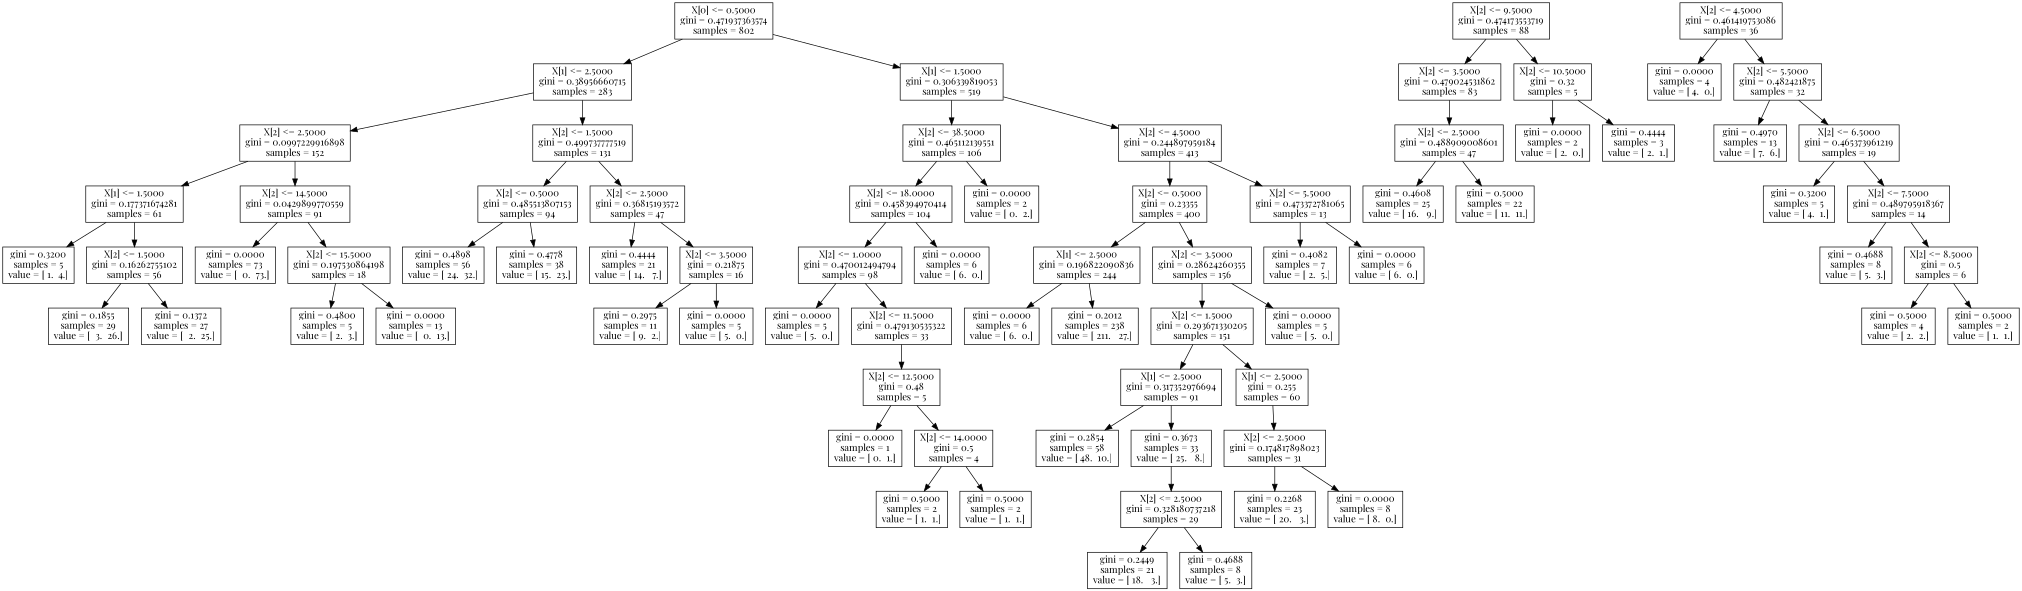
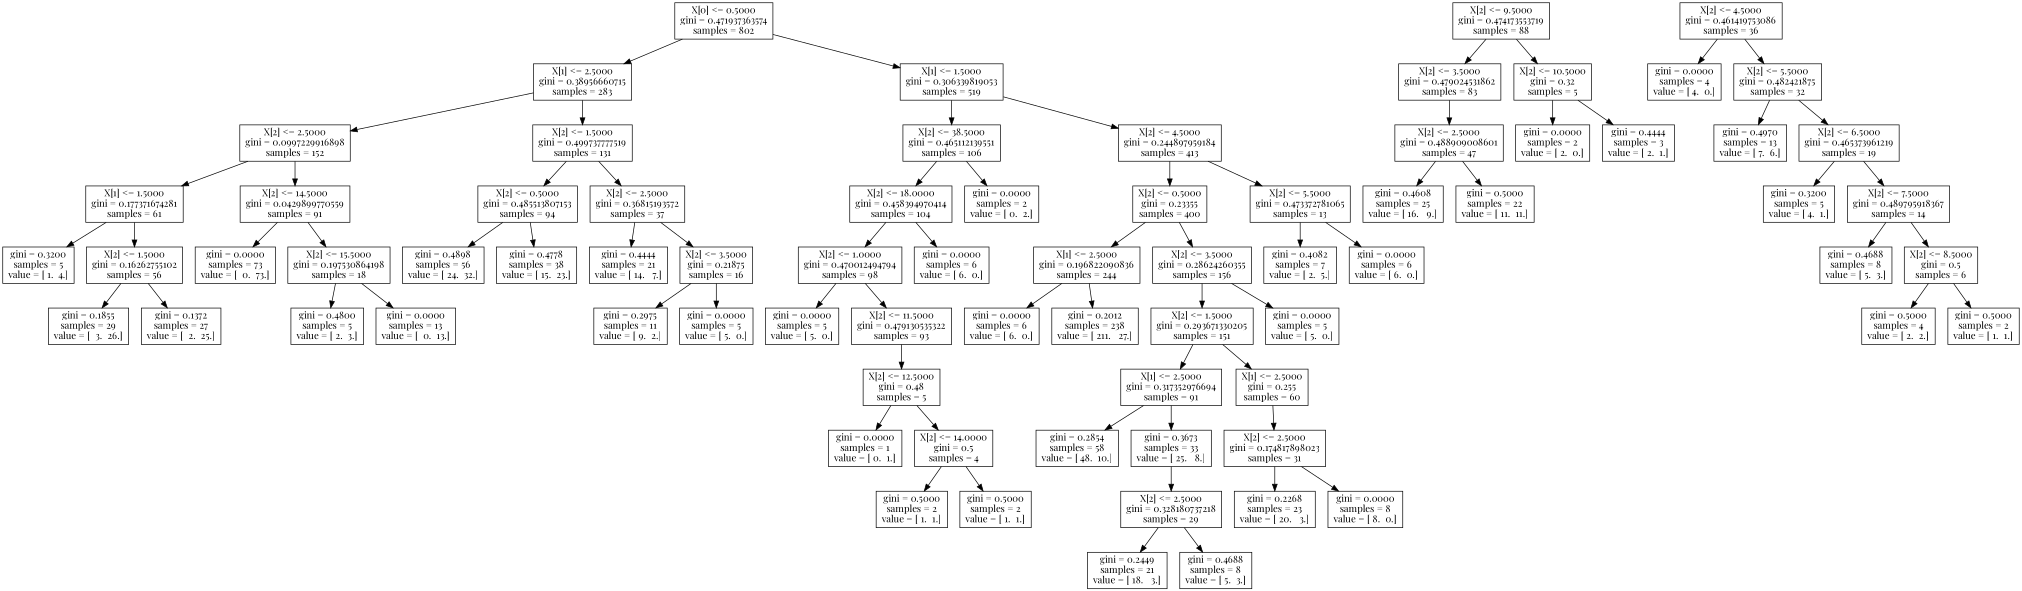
node "X[2] <= 2.5000 gini = 0.36815193572 samples = 47": label "X[2] <= 2.5000 gini = 0.36815193572 samples = 47" -> "X[2] <= 2.5000 gini = 0.36815193572 samples = 37"
node "X[2] <= 11.5000 gini = 0.479130535322 samples = 33": label "X[2] <= 11.5000 gini = 0.479130535322 samples = 33" -> "X[2] <= 11.5000 gini = 0.479130535322 samples = 93"
